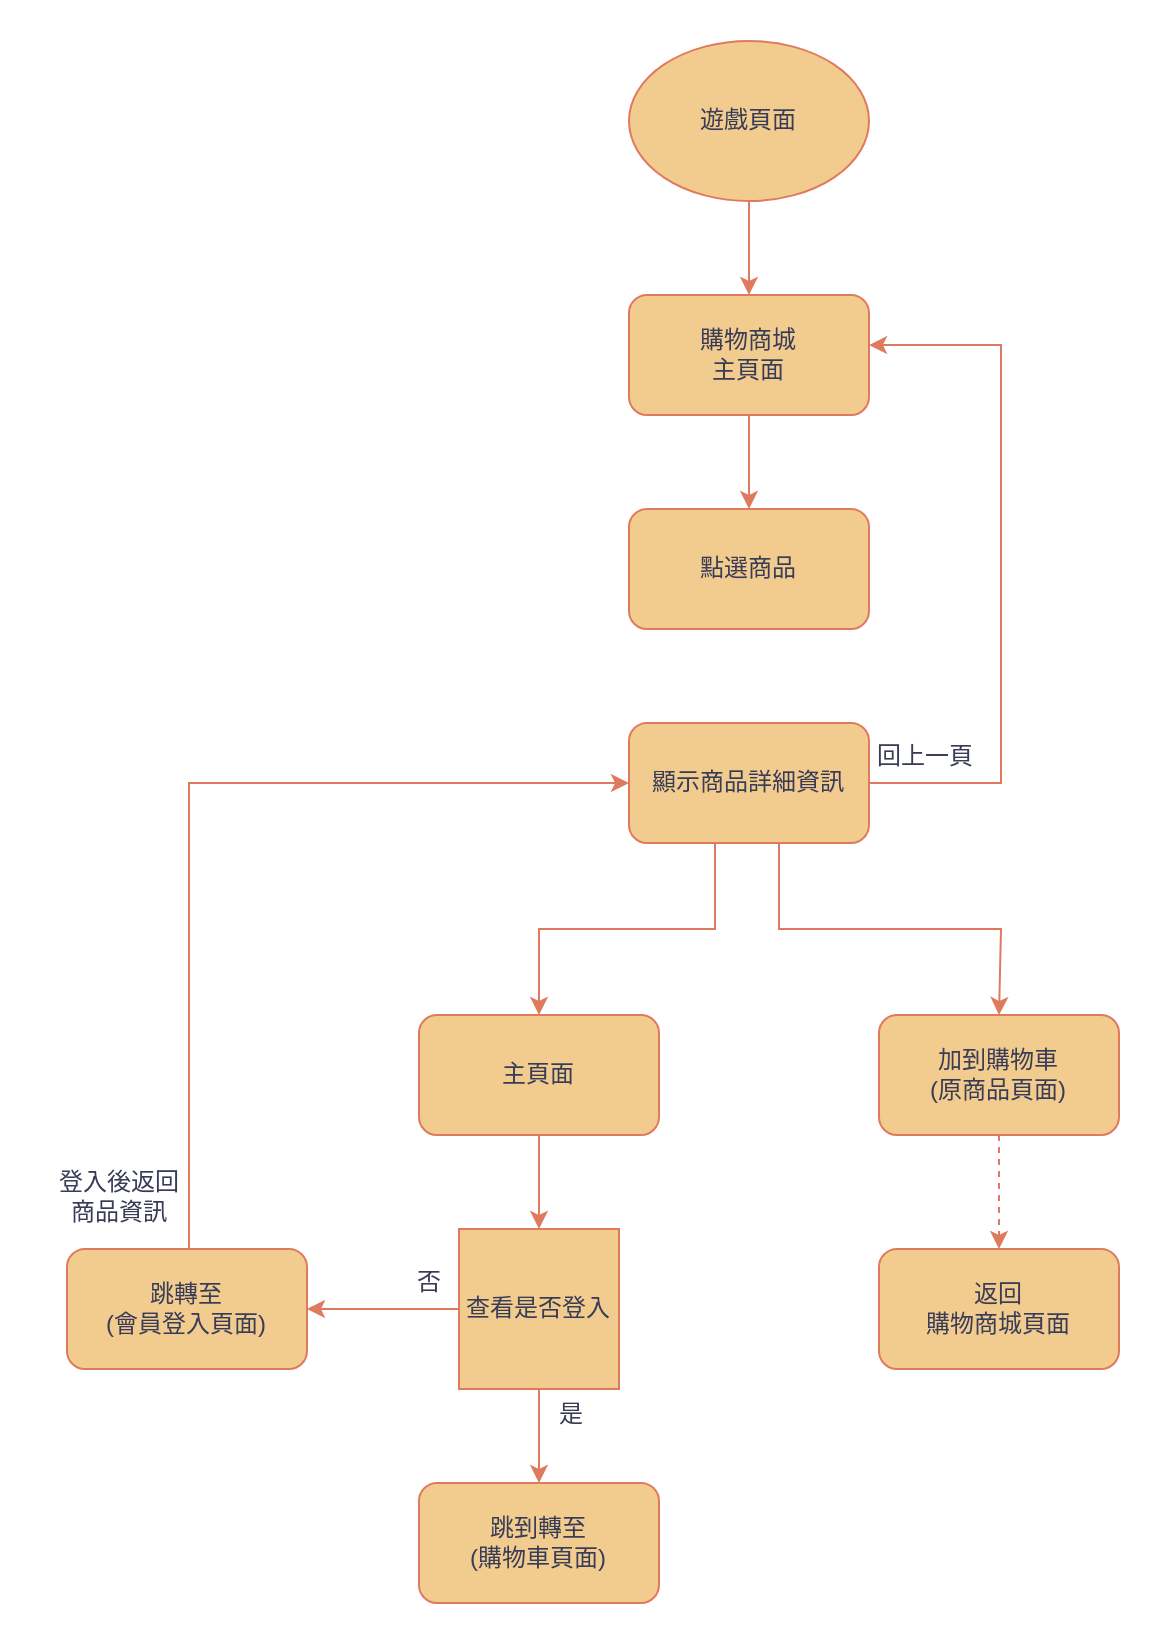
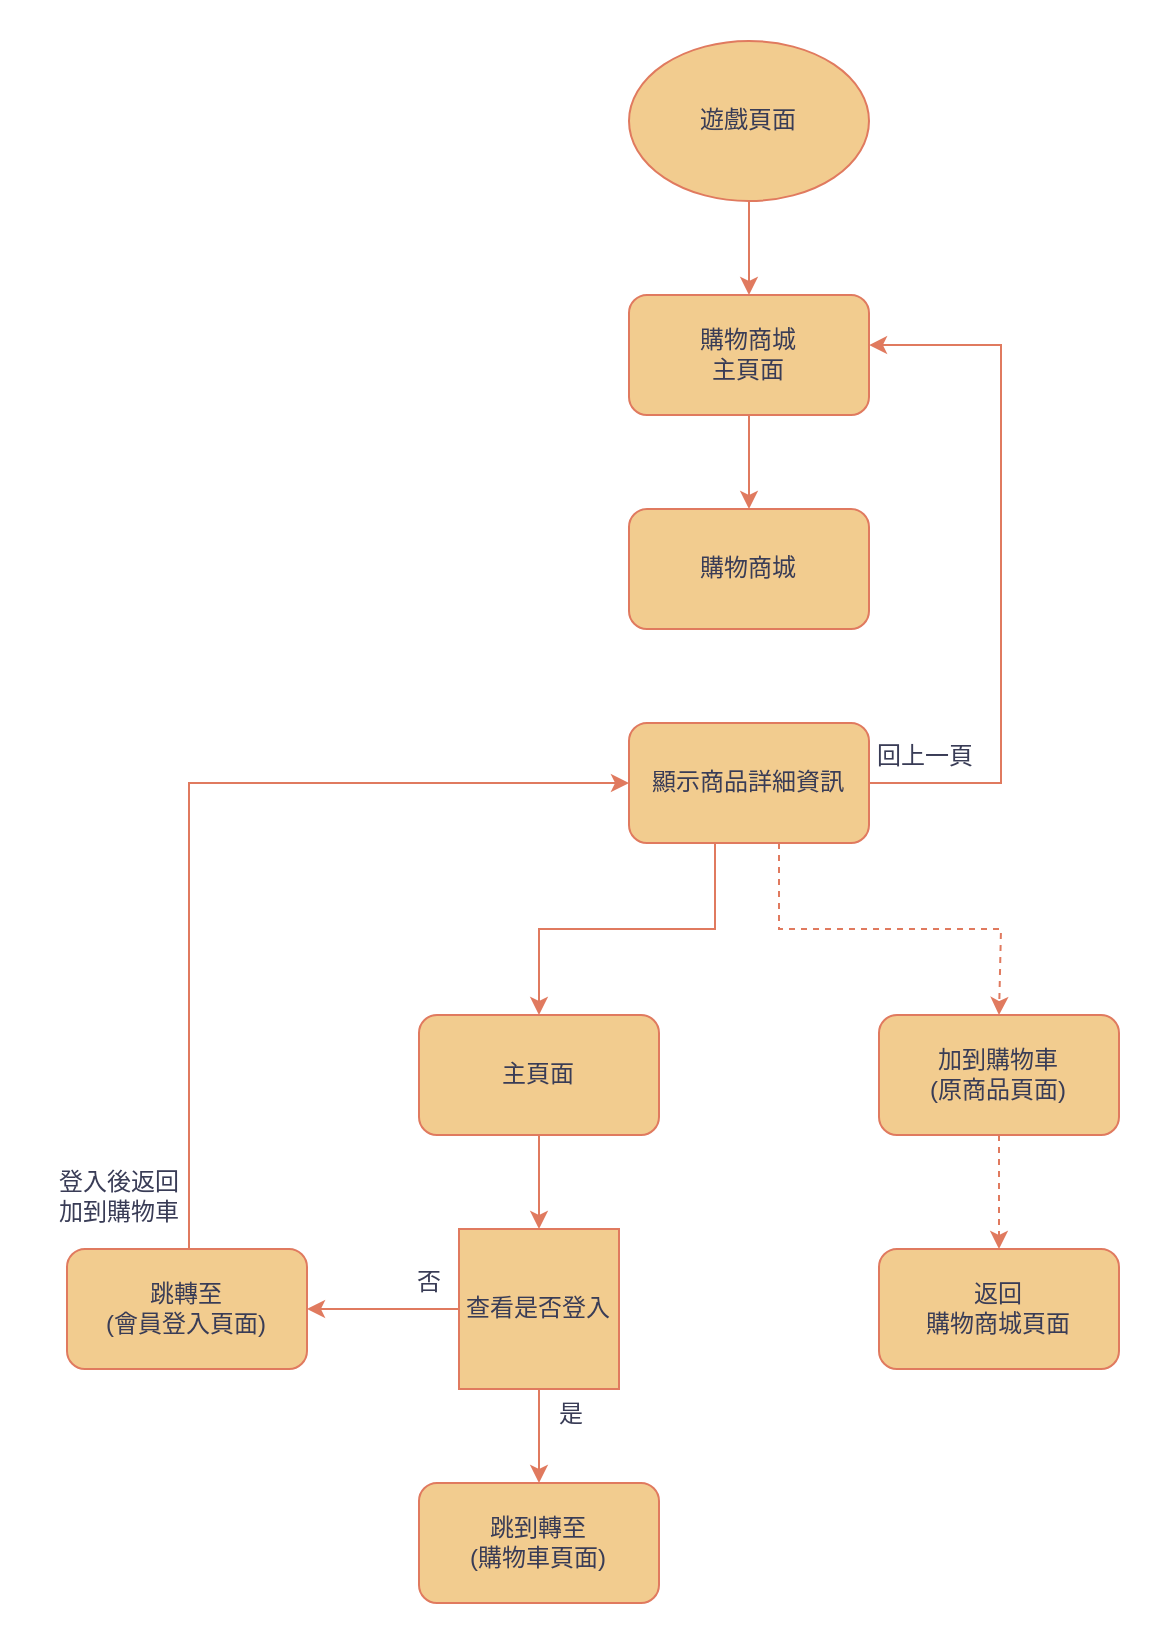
node "點選商品": label "點選商品" -> "購物商城"
edge "顯示商品詳細資訊" -> "加到購物車 (原商品頁面)": style solid -> dashed
node "登入後返回 商品資訊": label "登入後返回 商品資訊" -> "登入後返回 加到購物車"
